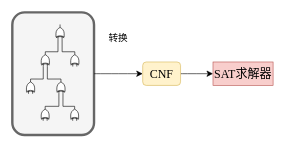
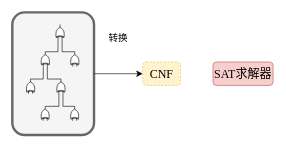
node "CNF": style solid -> dashed
edge "CNF" -> "SAT求解器": removed
node "SAT求解器": shape rectangle -> rounded rectangle
